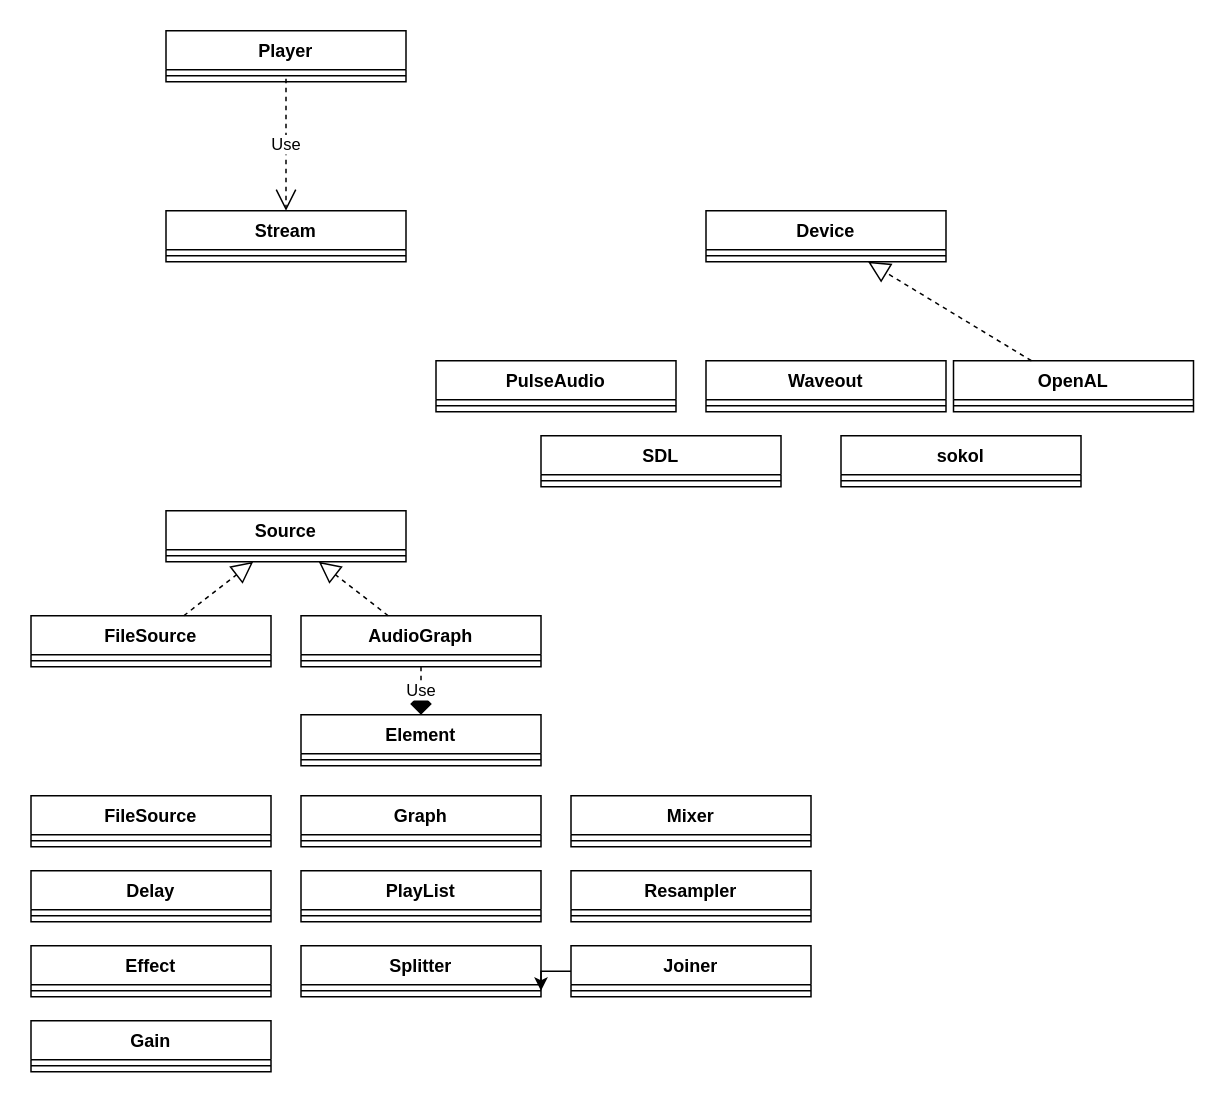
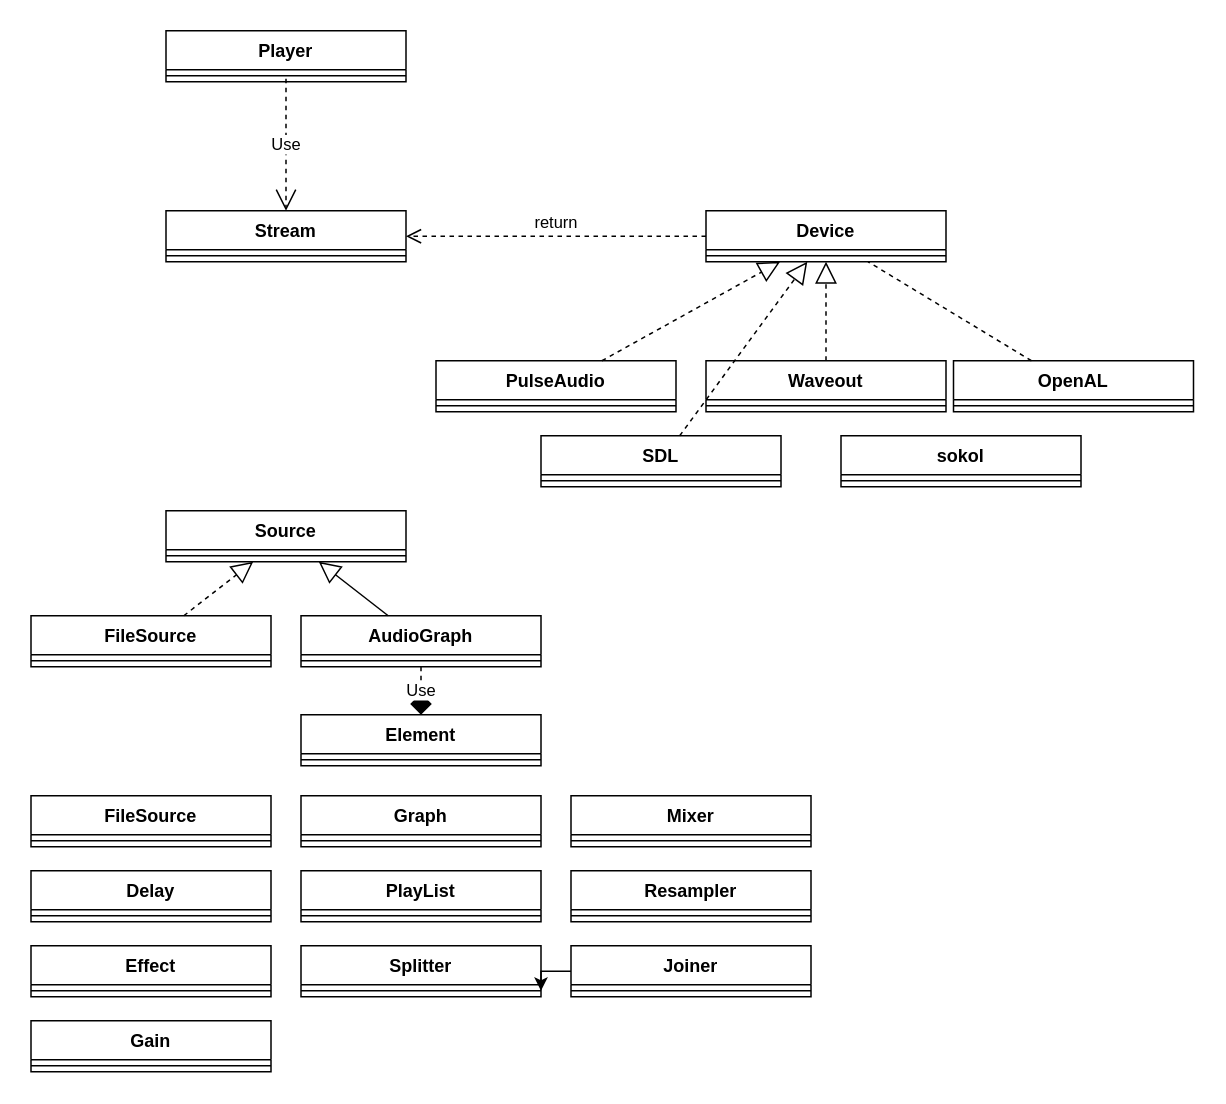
edge "Device" -> "Stream": added, label "return"
edge "OpenAL" -> "Device": arrowhead block -> none
edge "PulseAudio" -> "Device": added
edge "Waveout" -> "Device": added
edge "SDL" -> "Device": added
edge "AudioGraph" -> "Source": style dashed -> solid
